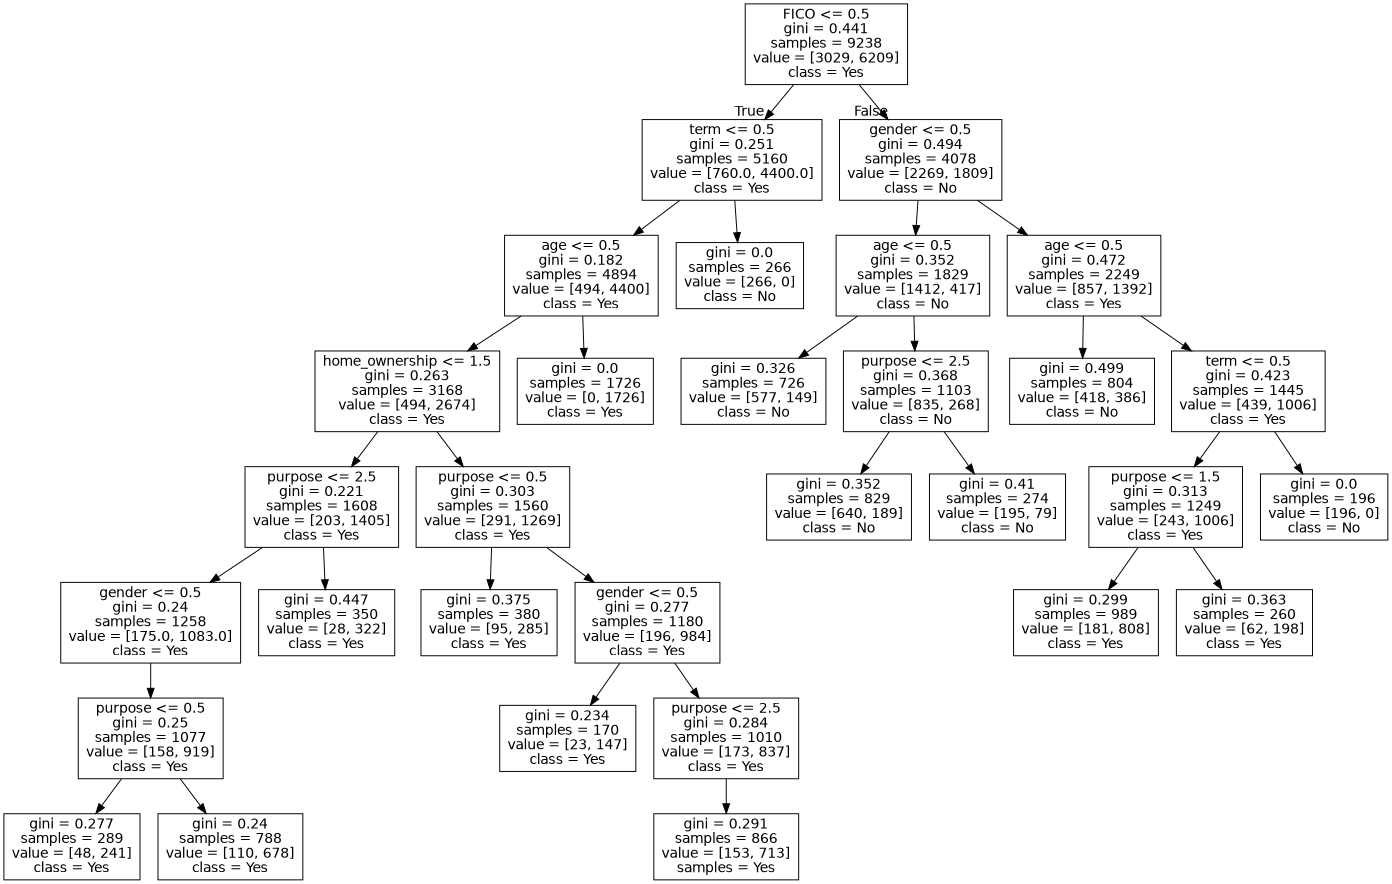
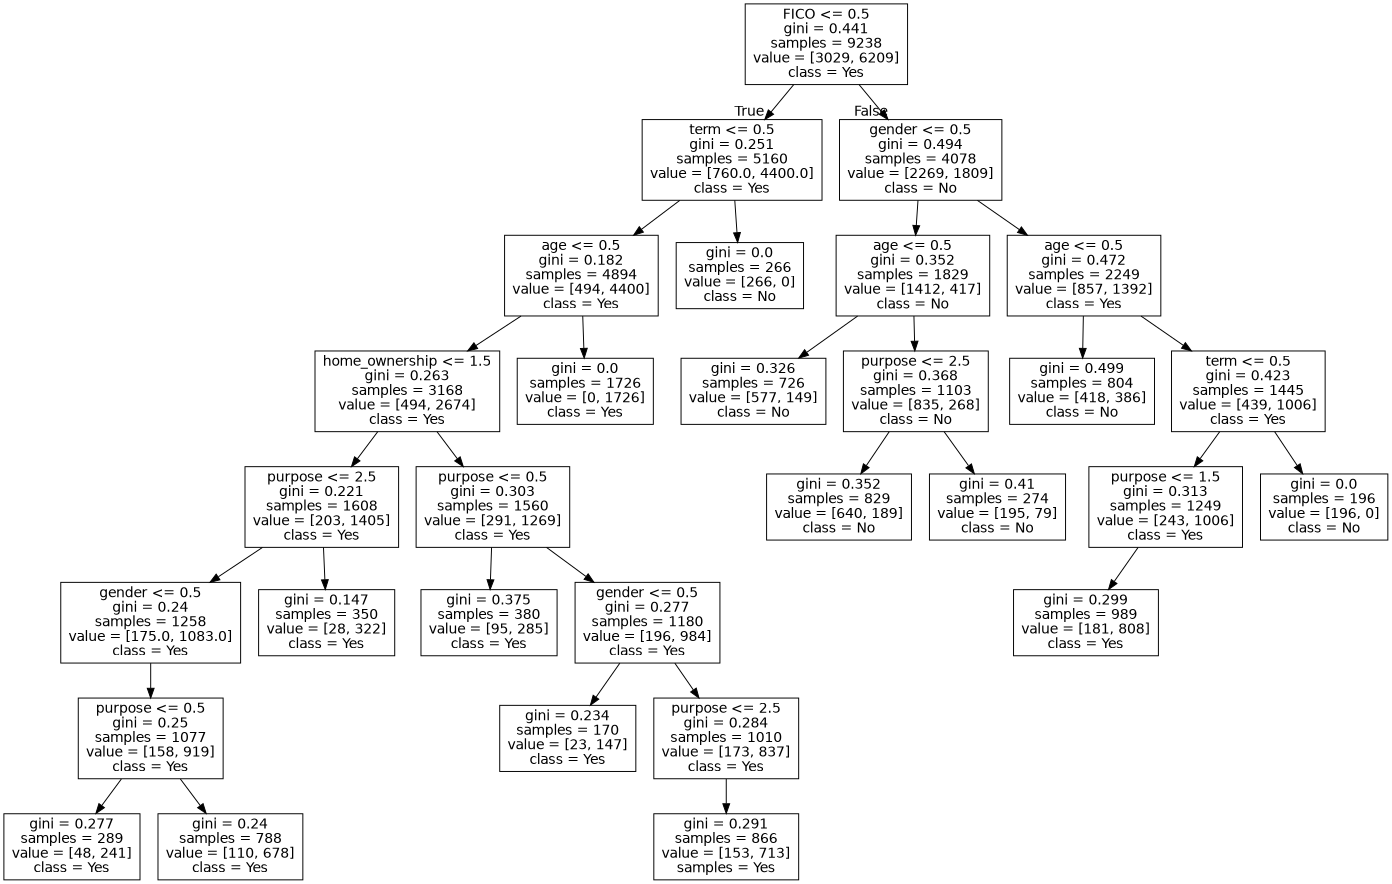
node "gini = 0.447 samples = 350 value = [28, 322] class = Yes": label "gini = 0.447 samples = 350 value = [28, 322] class = Yes" -> "gini = 0.147 samples = 350 value = [28, 322] class = Yes"
node "gini = 0.363 samples = 260 value = [62, 198] class = Yes": removed
